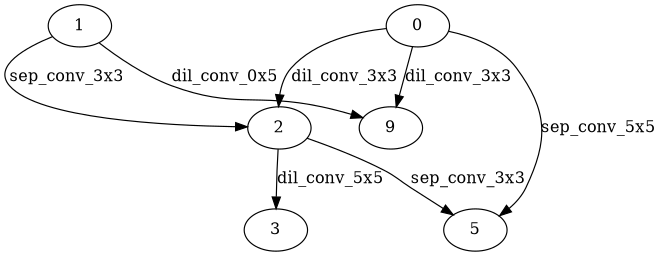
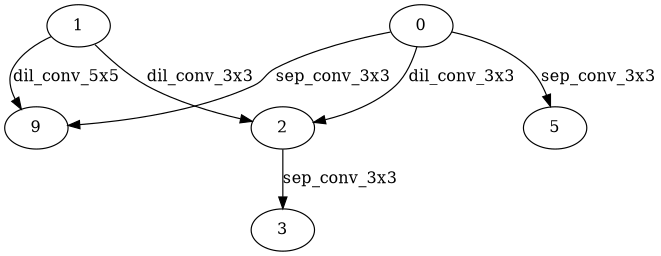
edge "1" -> "2": label "sep_conv_3x3" -> "dil_conv_3x3"
edge "1" -> "9": label "dil_conv_0x5" -> "dil_conv_5x5"
edge "0" -> "9": label "dil_conv_3x3" -> "sep_conv_3x3"
edge "0" -> "5": label "sep_conv_5x5" -> "sep_conv_3x3"
edge "2" -> "5": removed, label "sep_conv_3x3"
edge "2" -> "3": label "dil_conv_5x5" -> "sep_conv_3x3"
